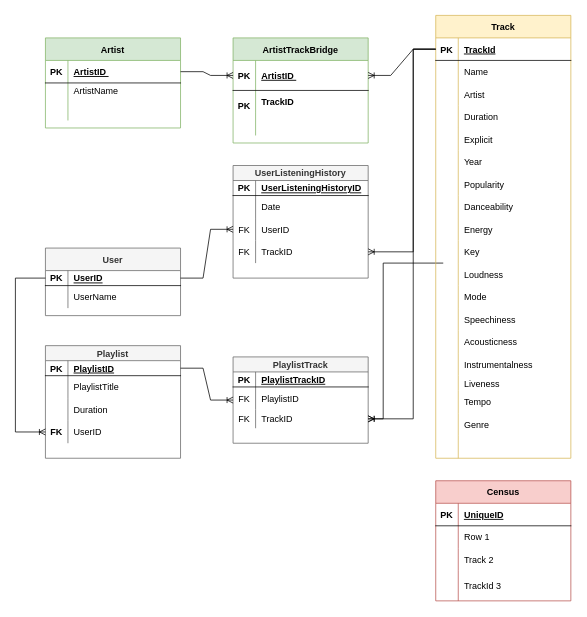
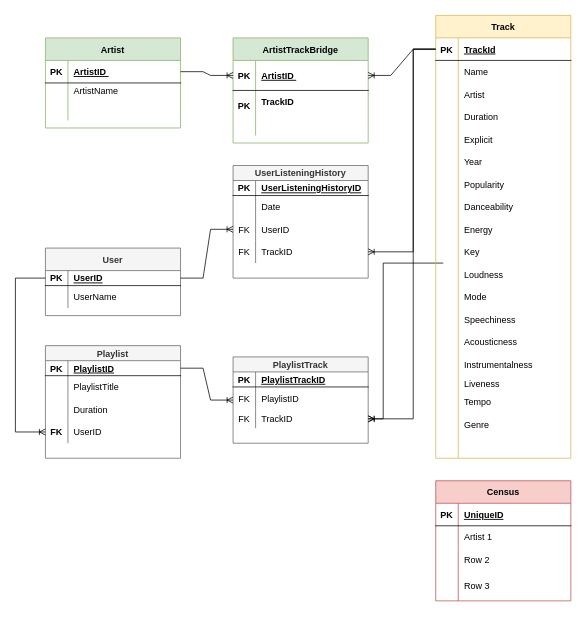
node "Row 1": label "Row 1" -> "Artist 1"
node "Track 2": label "Track 2" -> "Row 2"
node "TrackId 3": label "TrackId 3" -> "Row 3"
